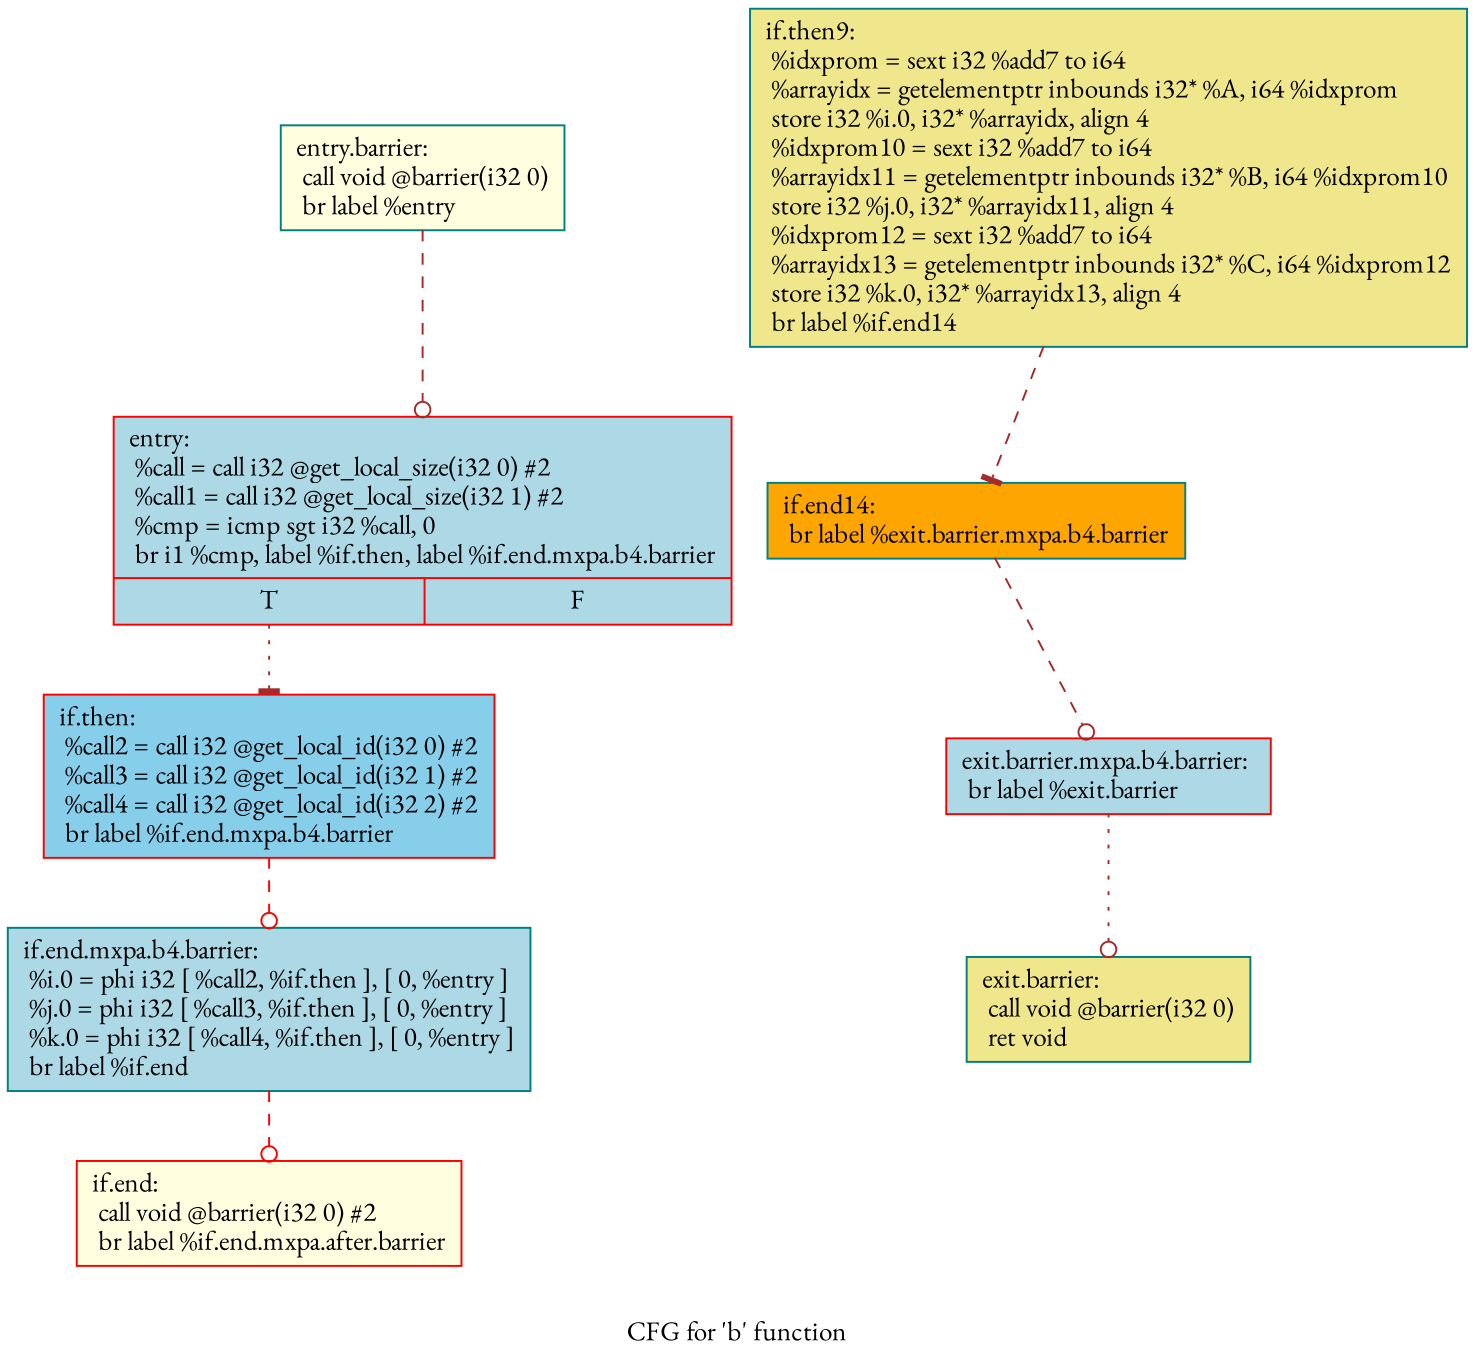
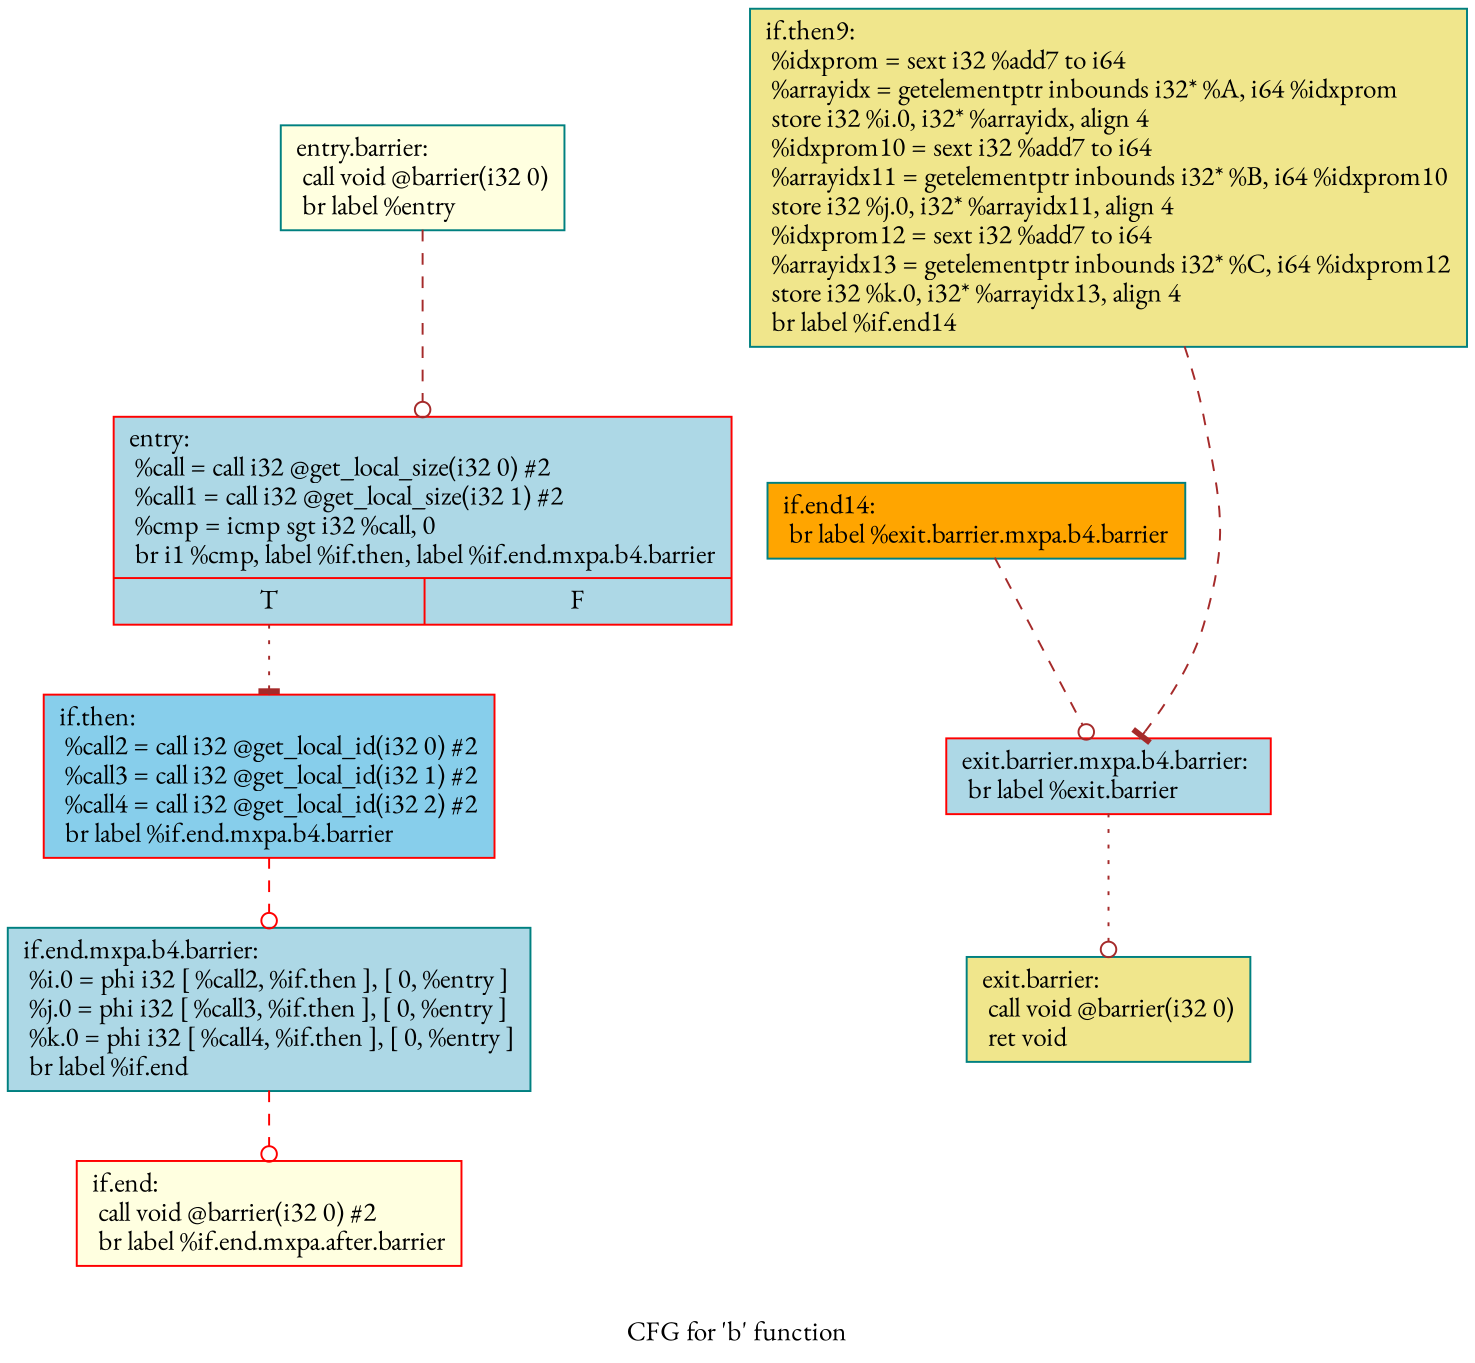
edge "if.then9:" -> "if.end14:": now "if.then9:" -> "exit.barrier.mxpa.b4.barrier:"
